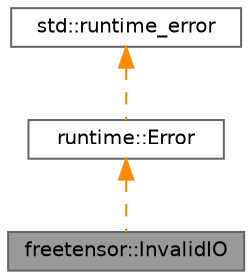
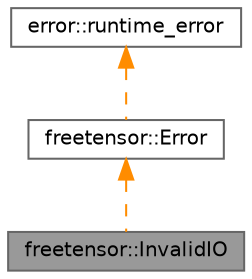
node "std::runtime_error": label "std::runtime_error" -> "error::runtime_error"
node "runtime::Error": label "runtime::Error" -> "freetensor::Error"
